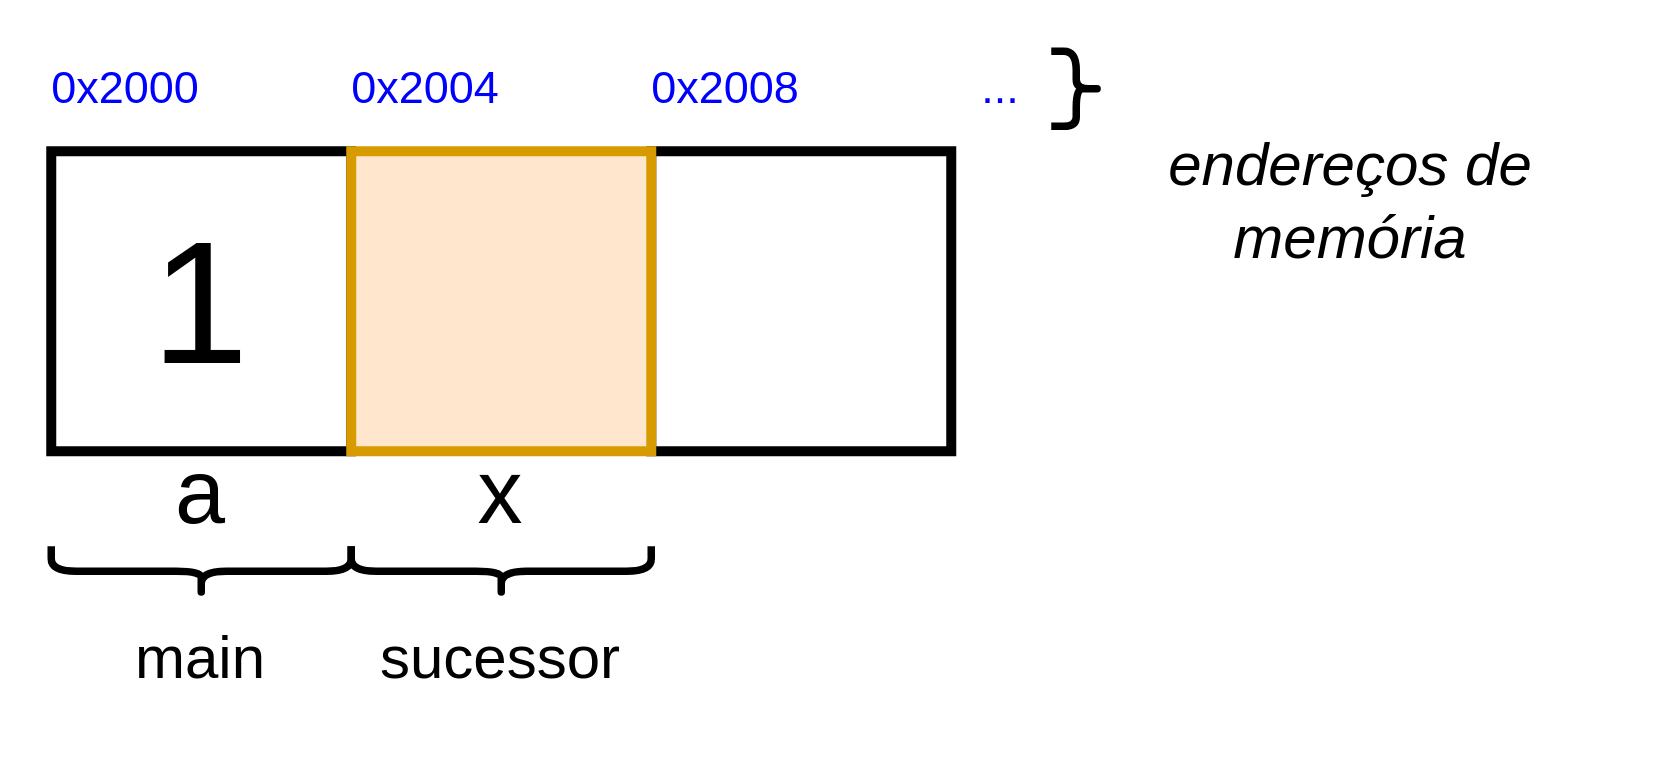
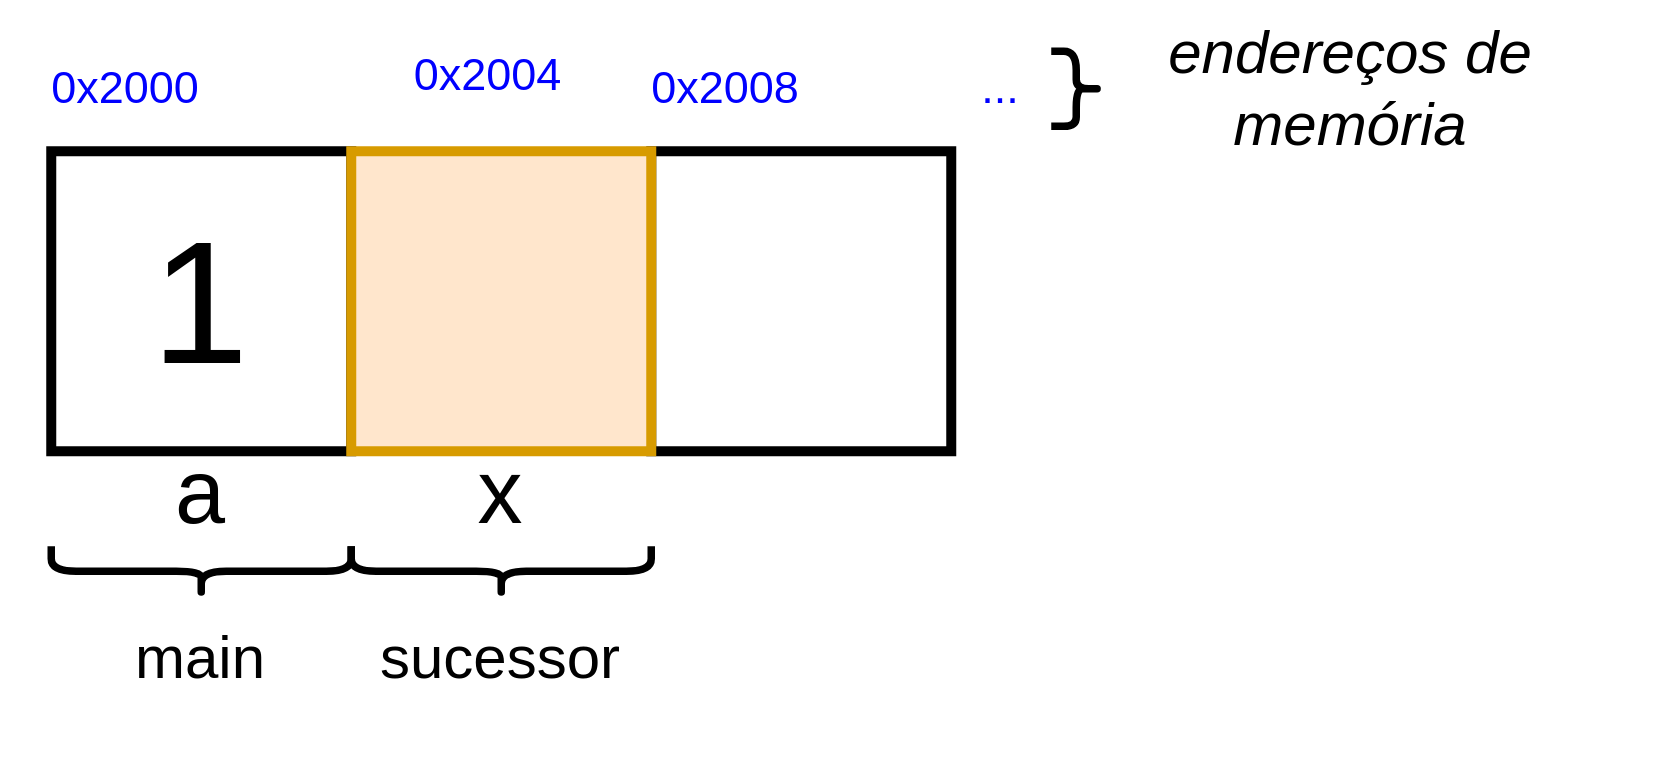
node "0x2004": moved (426, 89) -> (489, 76)
node "endereços de memória": moved (1351, 201) -> (1351, 89)
